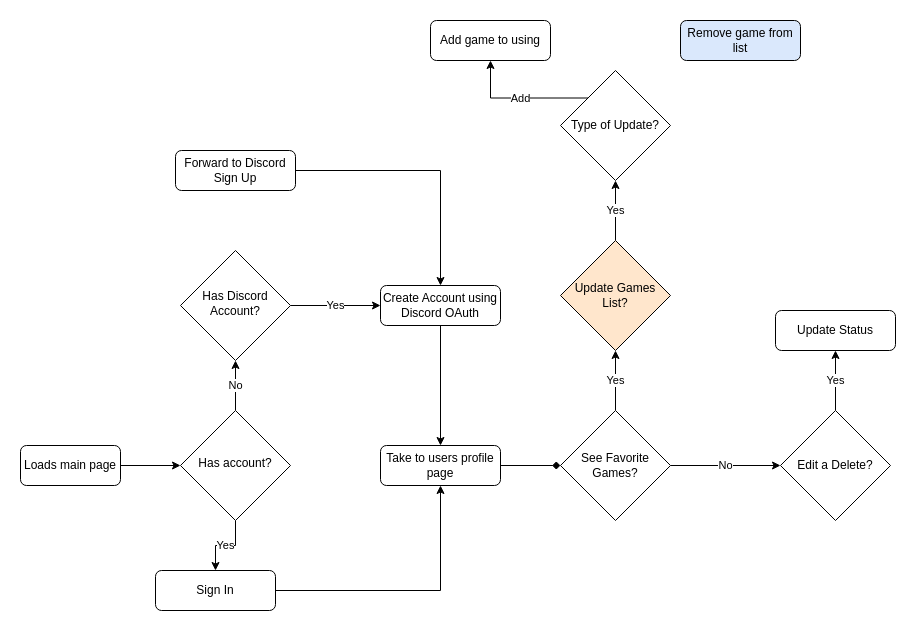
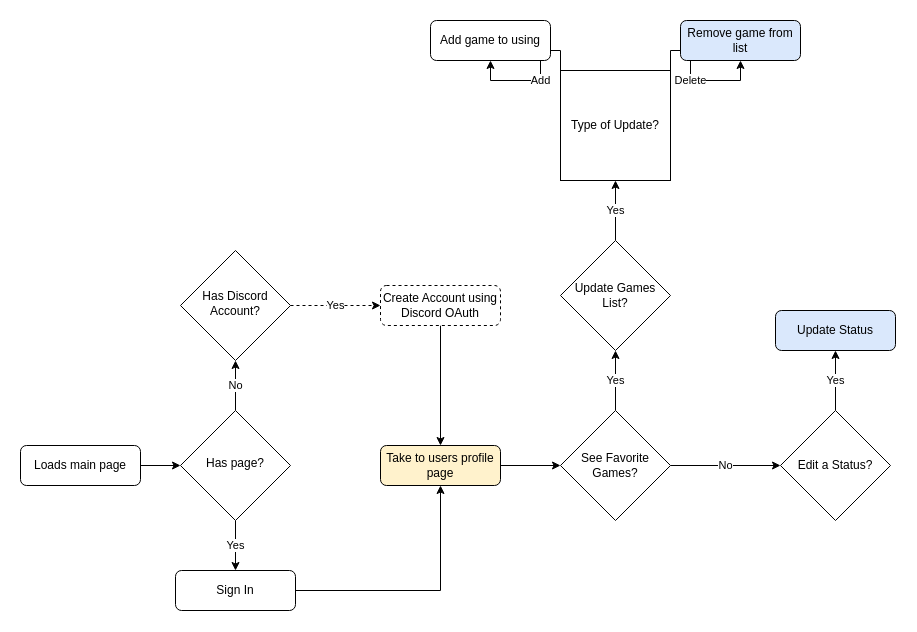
edge "Type of Update?" -> "Remove game from list": added, label "Delete"
node "Type of Update?": shape diamond -> rectangle
node "Forward to Discord Sign Up": removed
edge "Forward to Discord Sign Up" -> "Create Account using Discord OAuth": removed
node "Update Games List?": fillcolor #ffe6cc -> #ffffff
edge "Has Discord Account?" -> "Create Account using Discord OAuth": style solid -> dashed
node "Create Account using Discord OAuth": style solid -> dashed
node "Update Status": fillcolor #ffffff -> #dae8fc
node "Has account?": label "Has account?" -> "Has page?"
node "Loads main page": size 100x40 -> 120x40
node "Take to users profile page": fillcolor #ffffff -> #fff2cc
edge "Take to users profile page" -> "See Favorite Games?": arrowhead diamond -> classic
node "Edit a Delete?": label "Edit a Delete?" -> "Edit a Status?"
node "Sign In": moved (216, 591) -> (236, 591)
